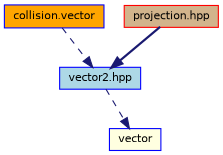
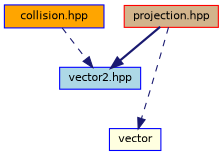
node "collision.vector": label "collision.vector" -> "collision.hpp"
edge "vector2.hpp" -> "vector": now "projection.hpp" -> "vector"
